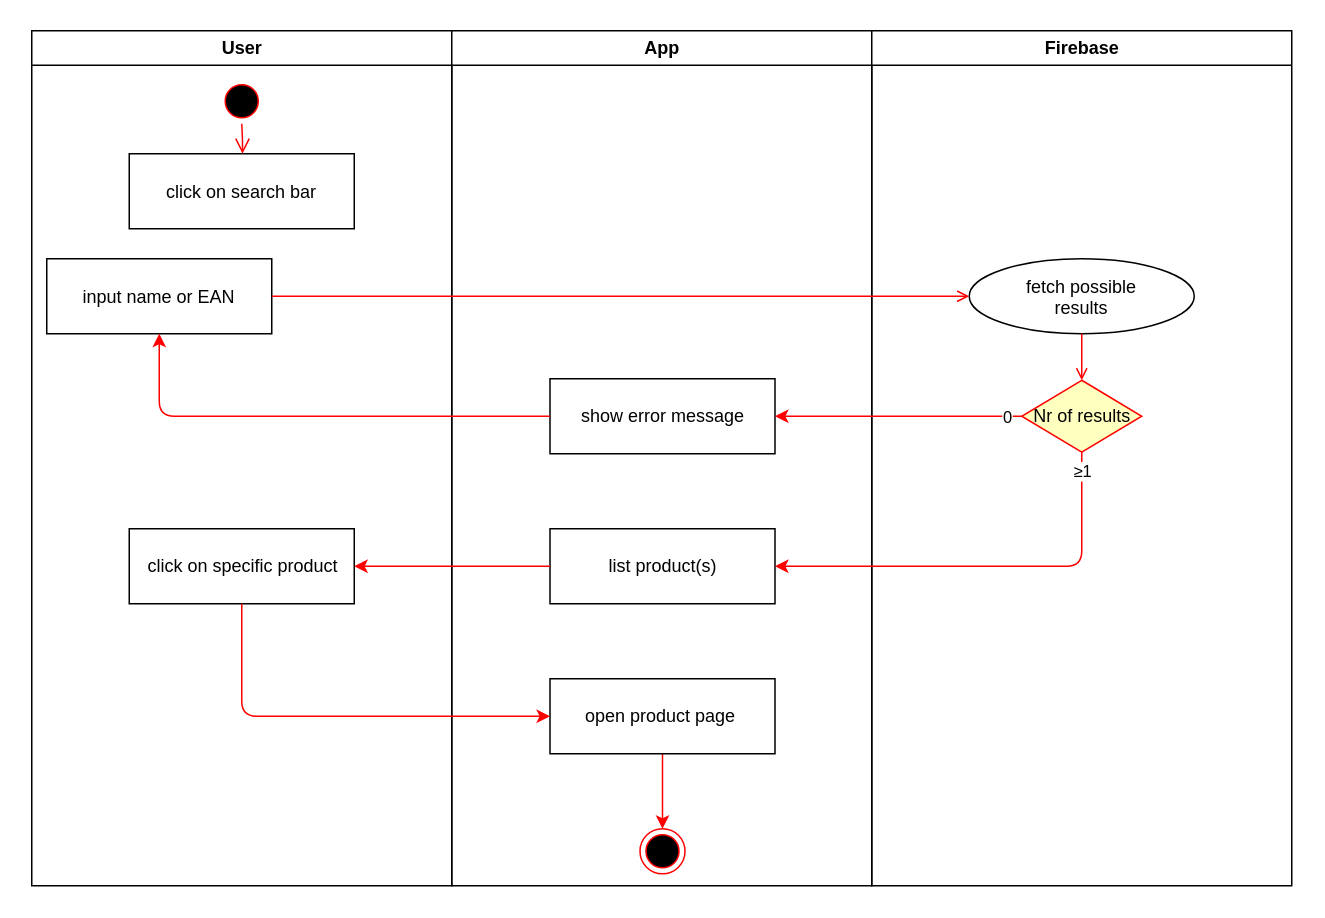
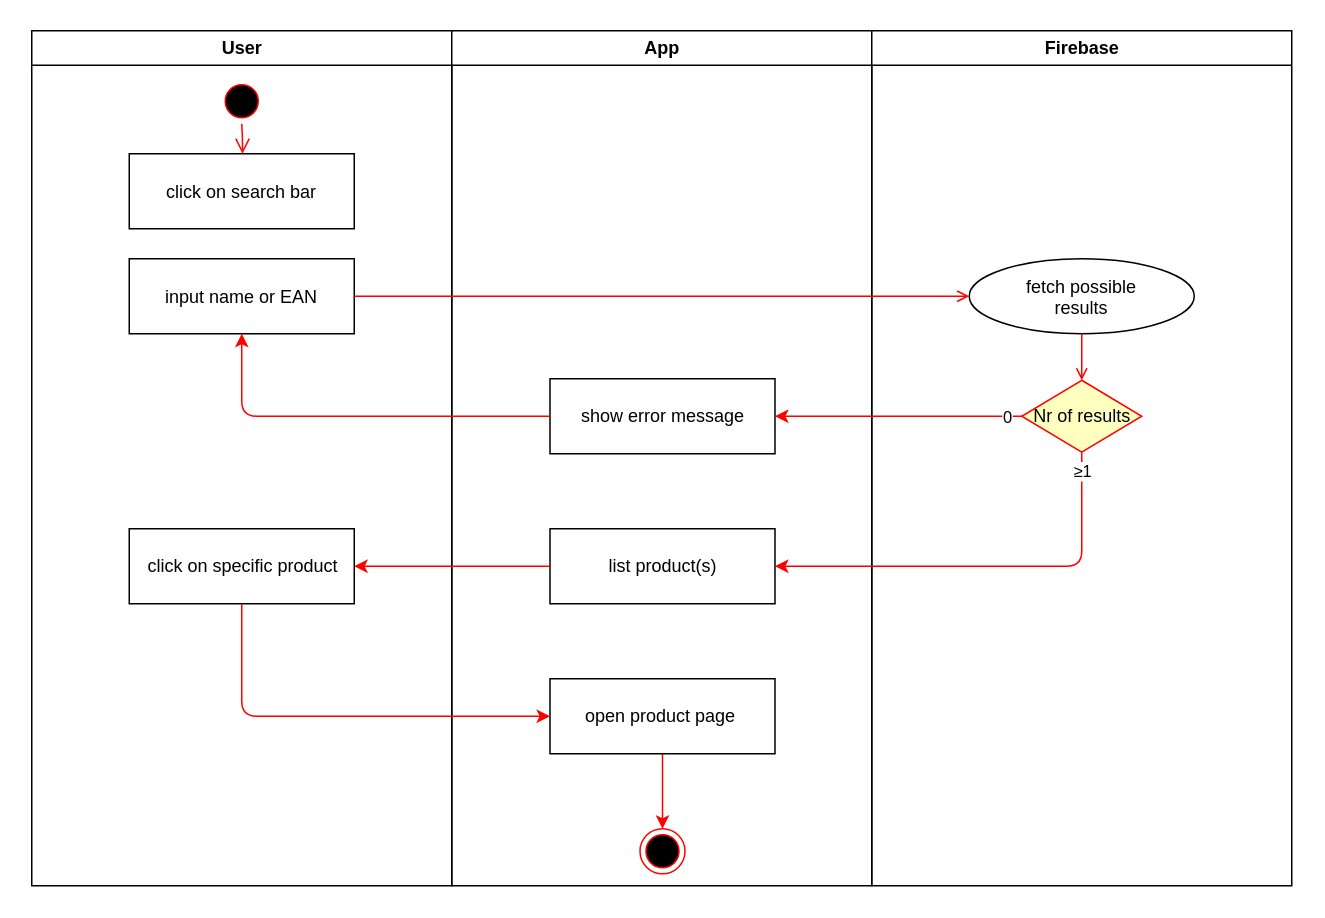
node "input name or EAN": moved (159, 296) -> (242, 296)
